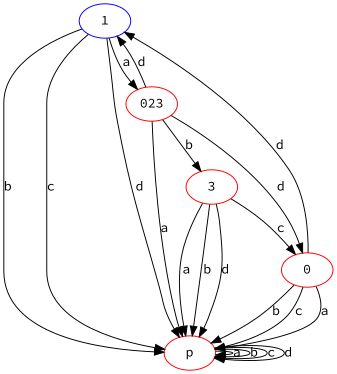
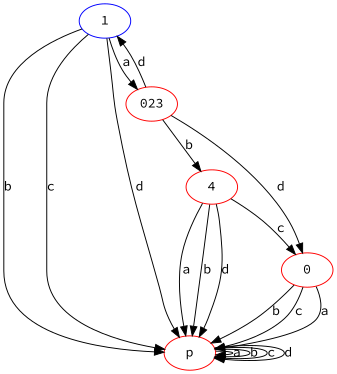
edge "0" -> "1": removed, label "d"
node "3": label "3" -> "4"
edge "023" -> "p": removed, label "a"
